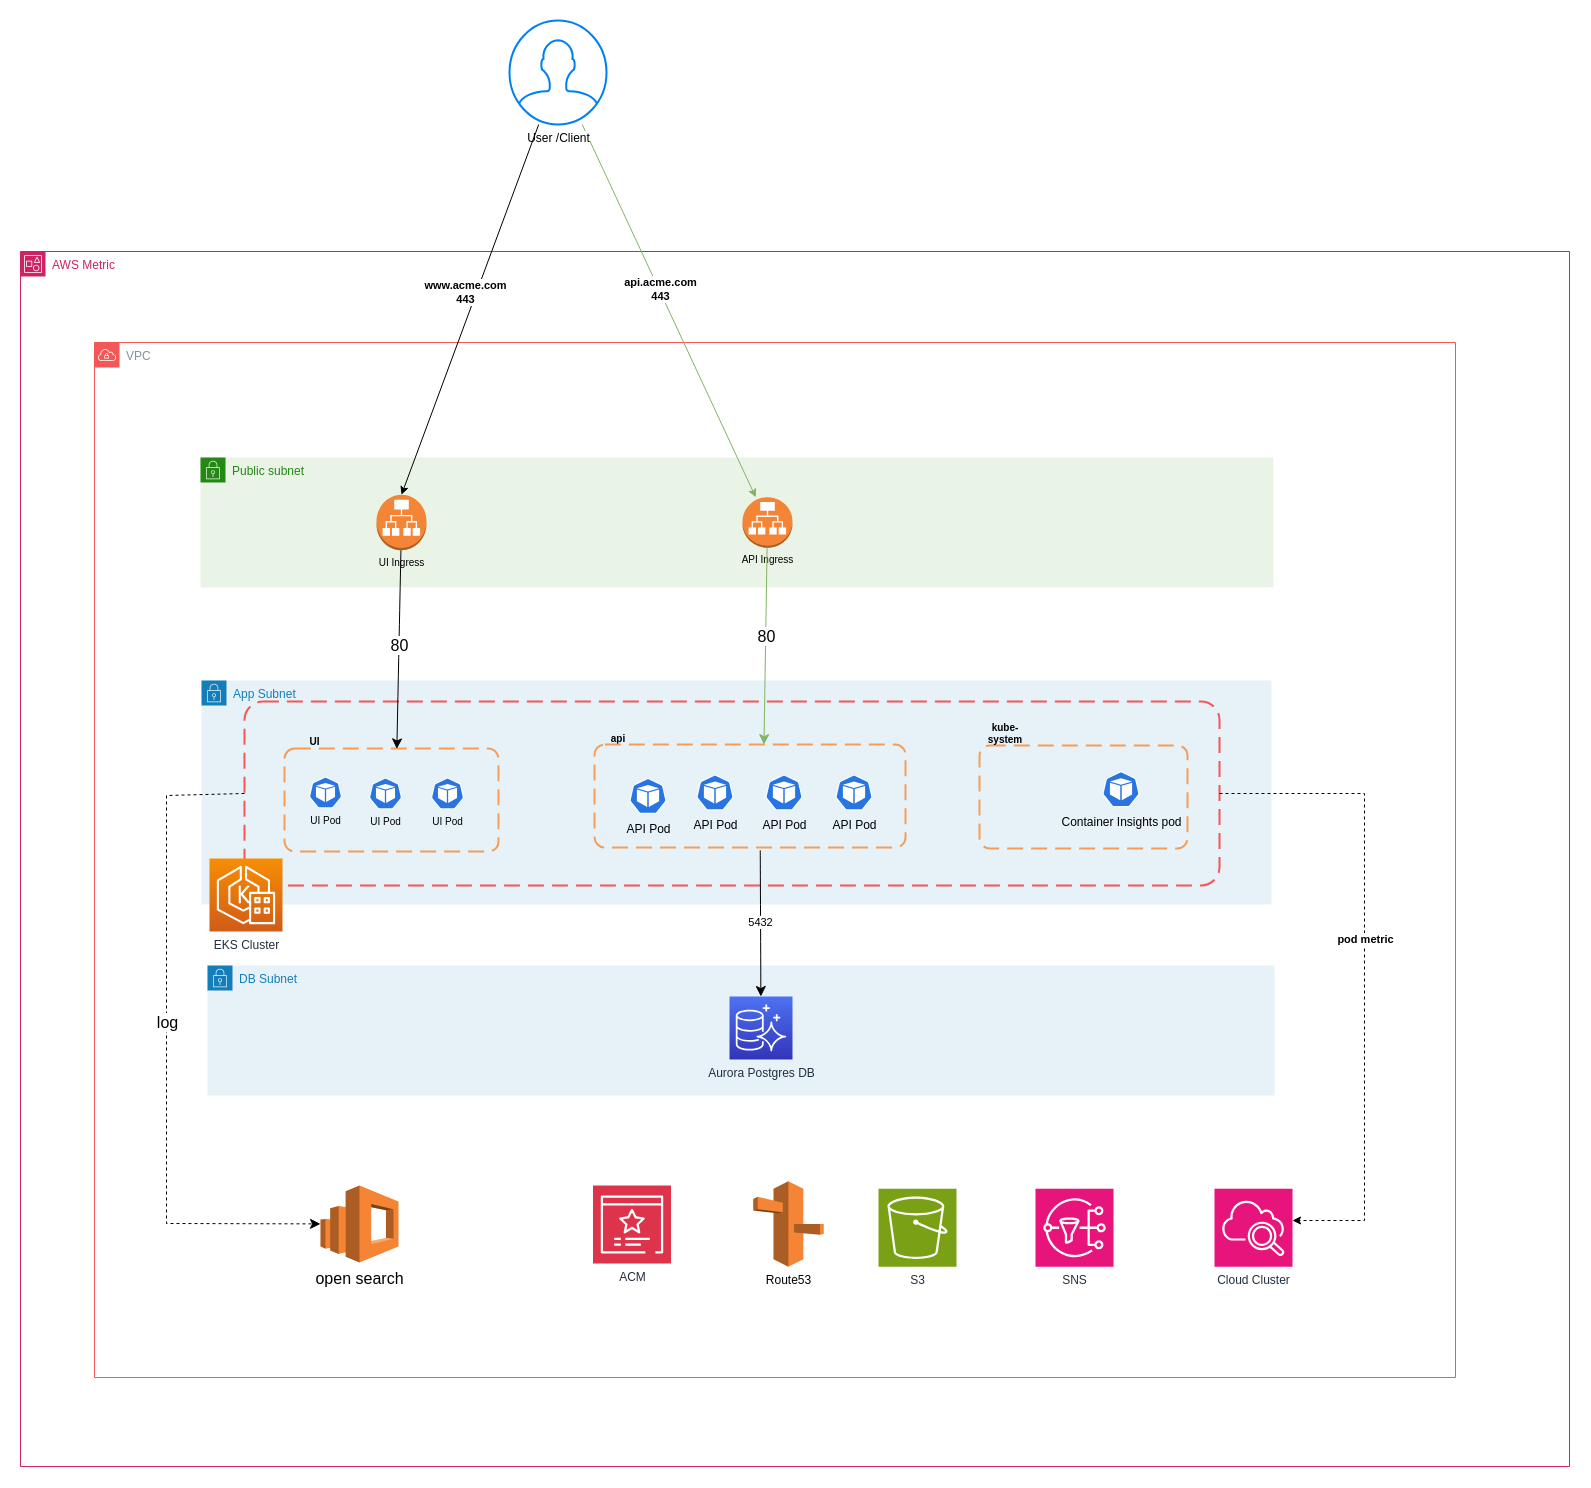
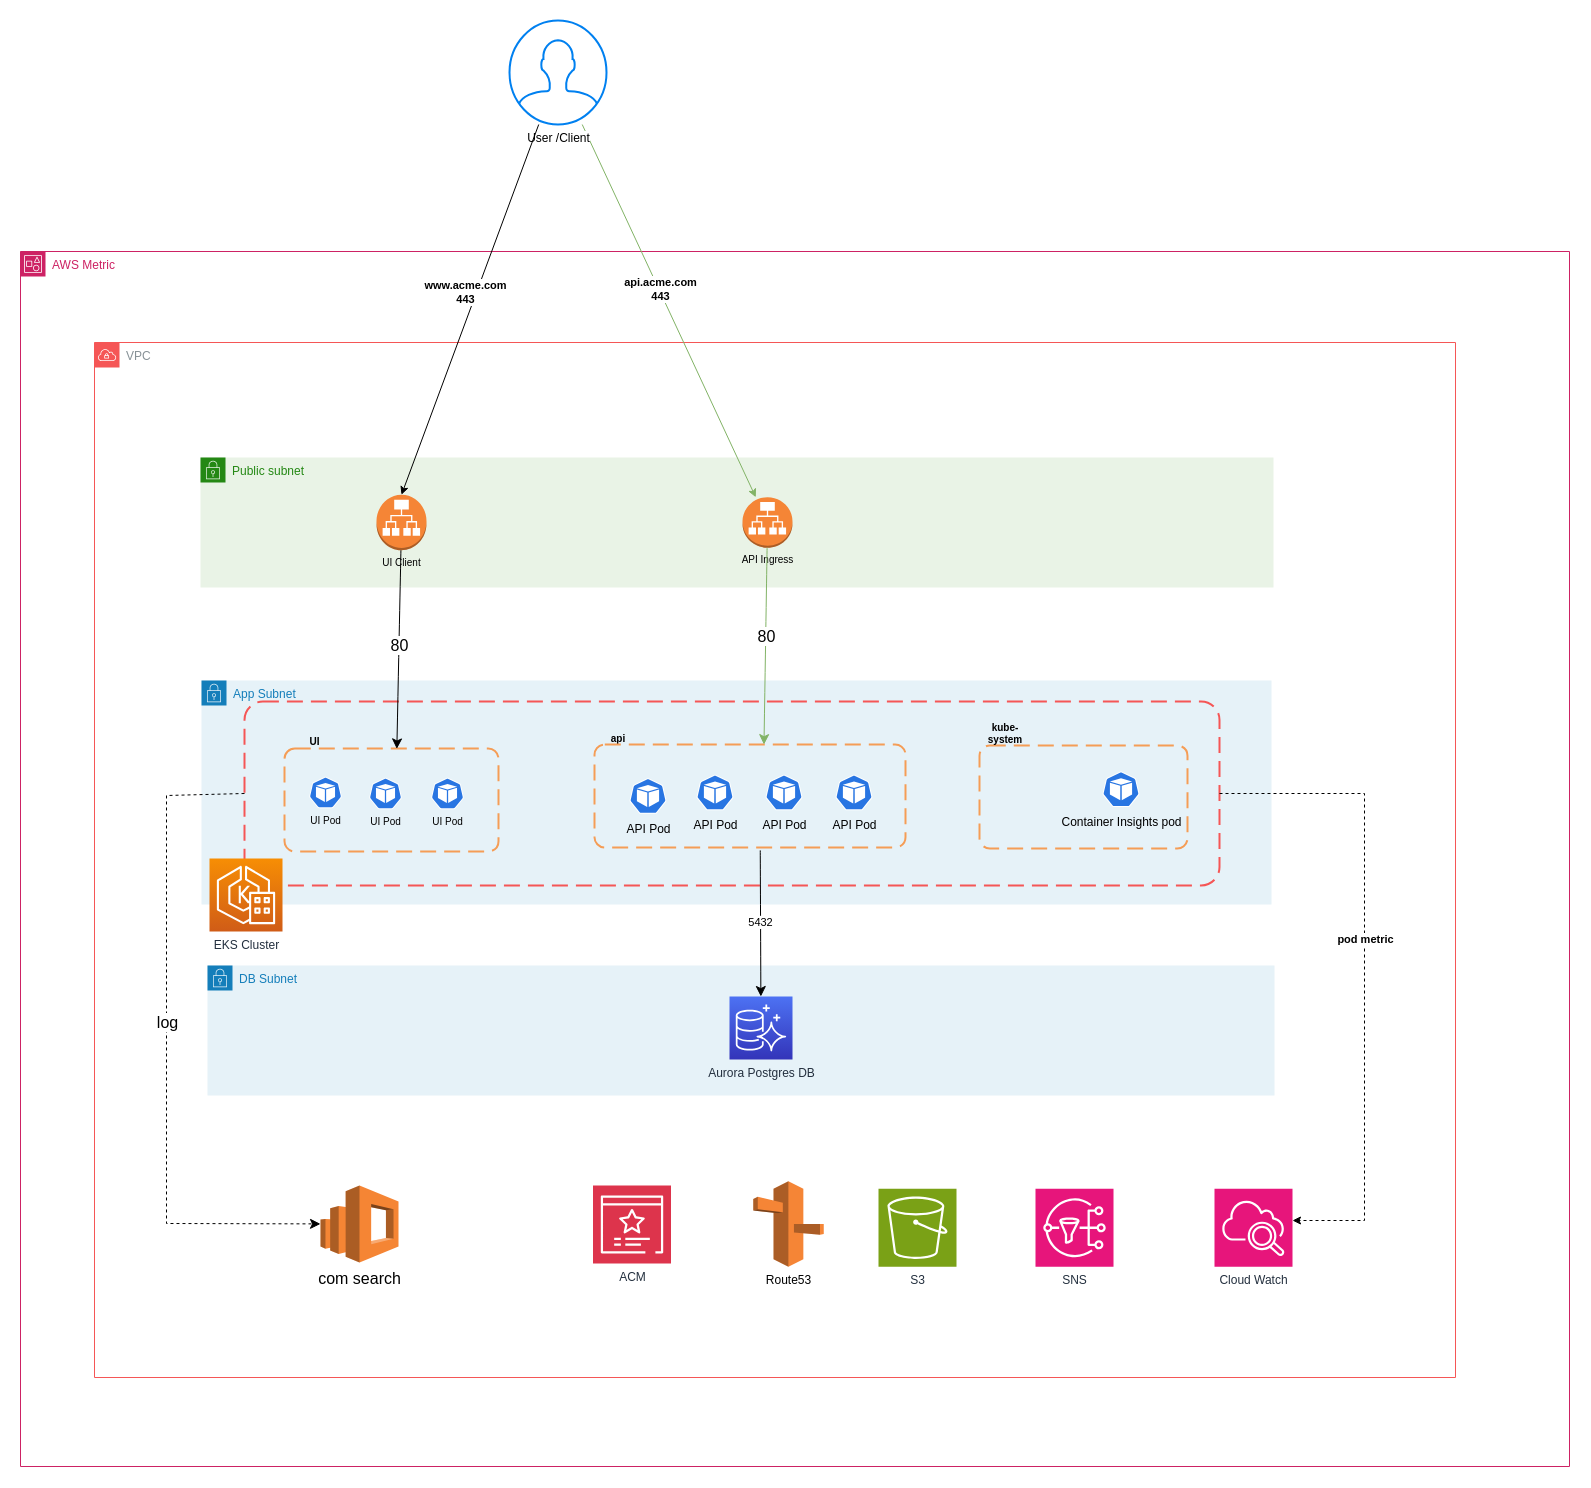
node "UI Ingress": label "UI Ingress" -> "UI Client"
node "open search": label "open search" -> "com search"
node "Cloud Cluster": label "Cloud Cluster" -> "Cloud Watch"
